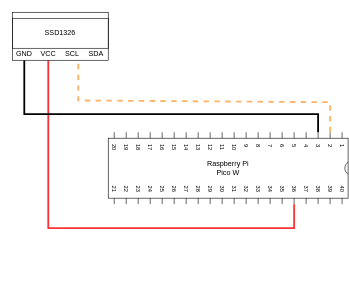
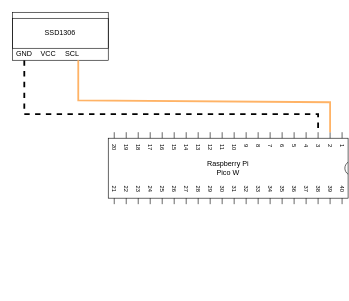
node "SSD1326": label "SSD1326" -> "SSD1306"
node "SDA": removed
edge "SCL" -- "Raspberry Pi Pico W": style dashed -> solid
edge "GND" -- "Raspberry Pi Pico W": style solid -> dashed
edge "VCC" -- "Raspberry Pi Pico W": removed
